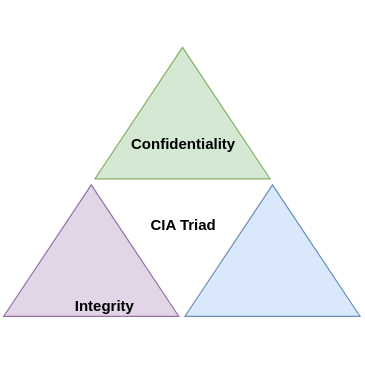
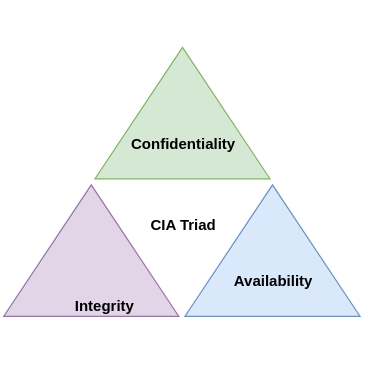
node "Availability": added
